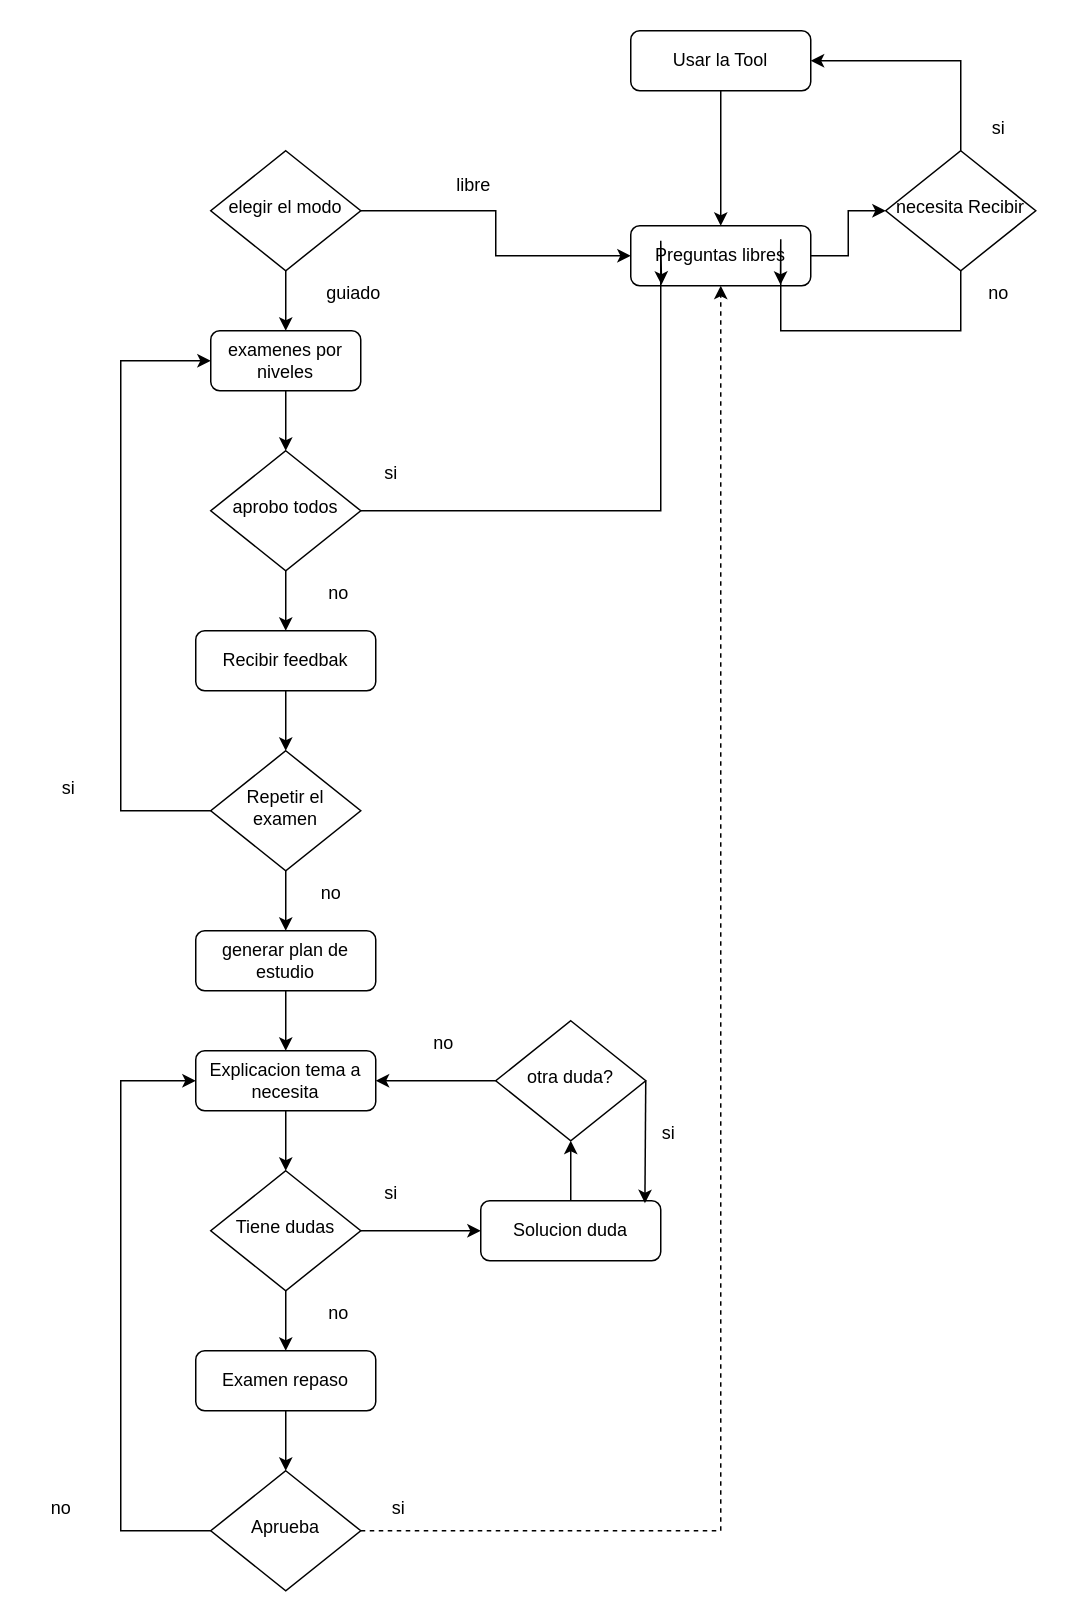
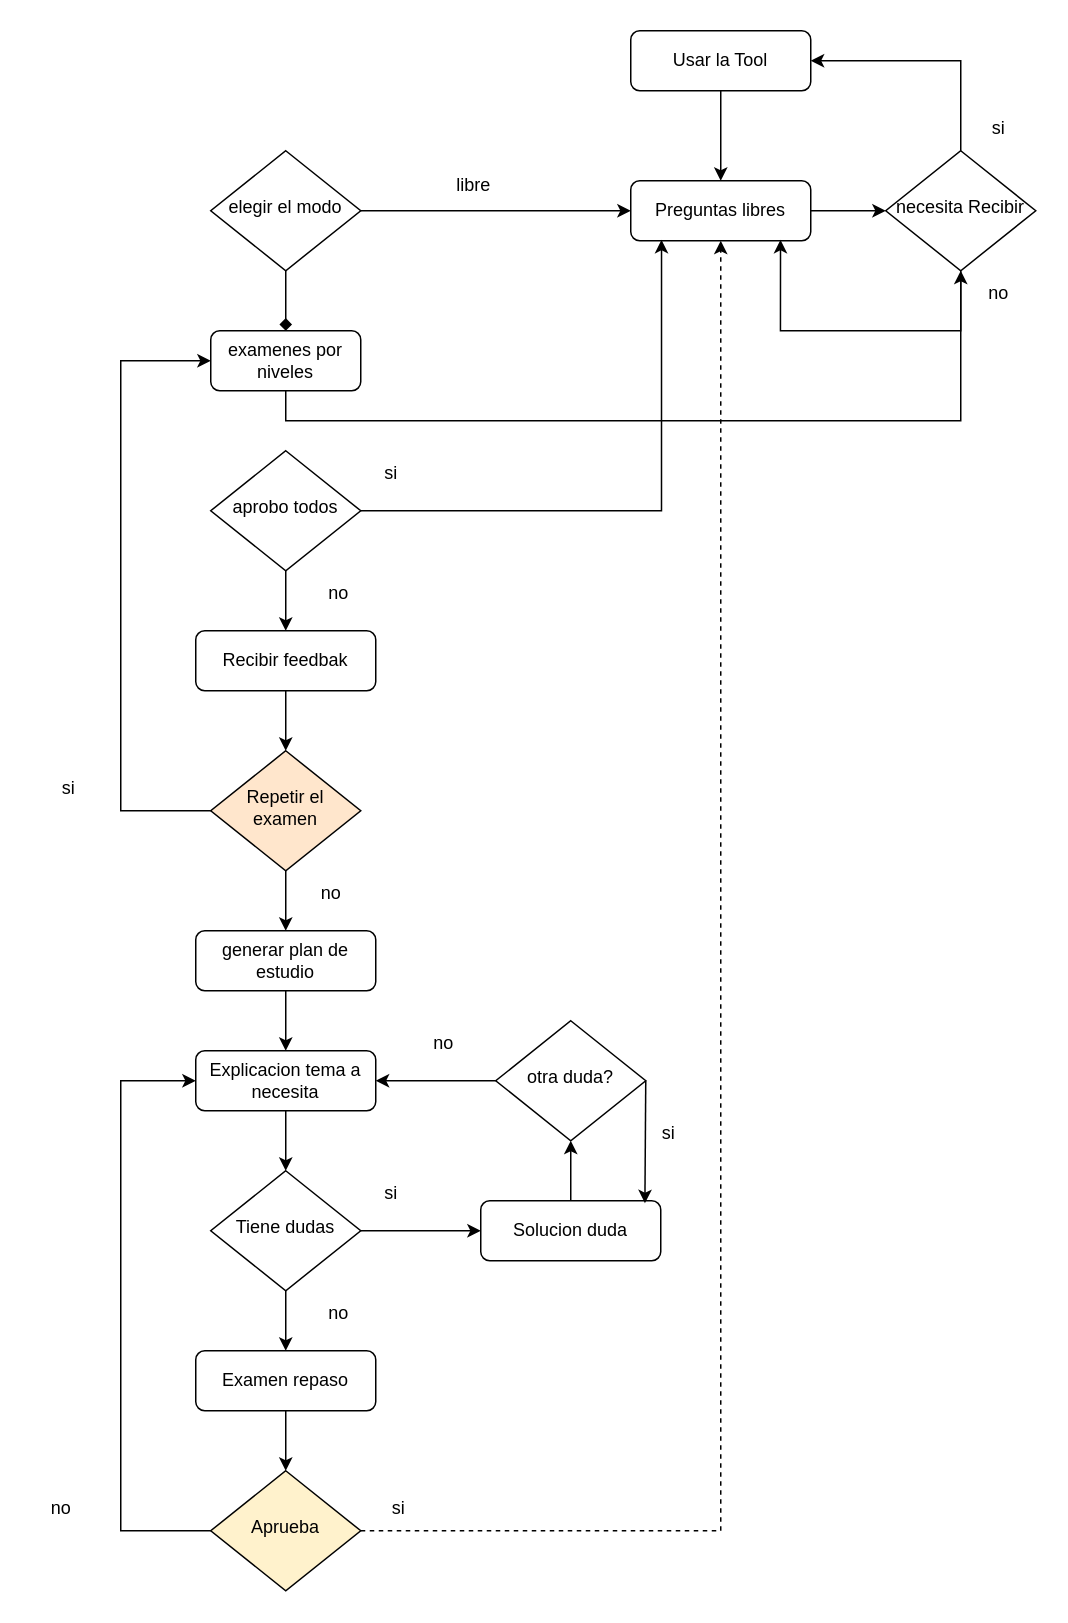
node "Preguntas libres": moved (721, 256) -> (721, 211)
node "guiado": removed
edge "elegir el modo" -> "examenes por niveles": arrowhead classic -> diamond
edge "examenes por niveles" -> "aprobo todos": now "examenes por niveles" -> "necesita Recibir"
node "Repetir el examen": fillcolor #ffffff -> #ffe6cc
node "Aprueba": fillcolor #ffffff -> #fff2cc
